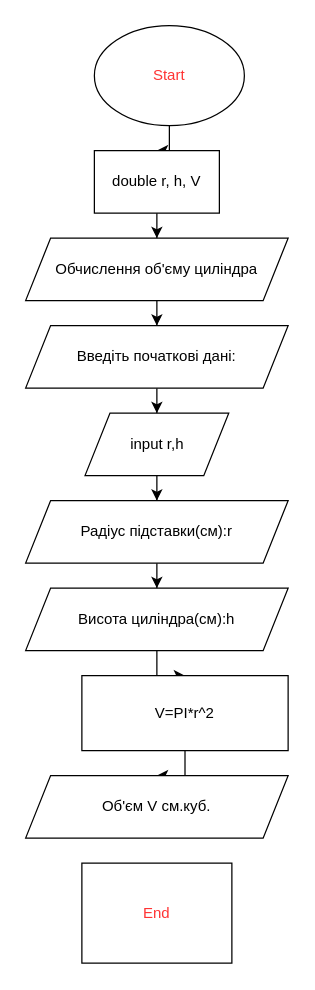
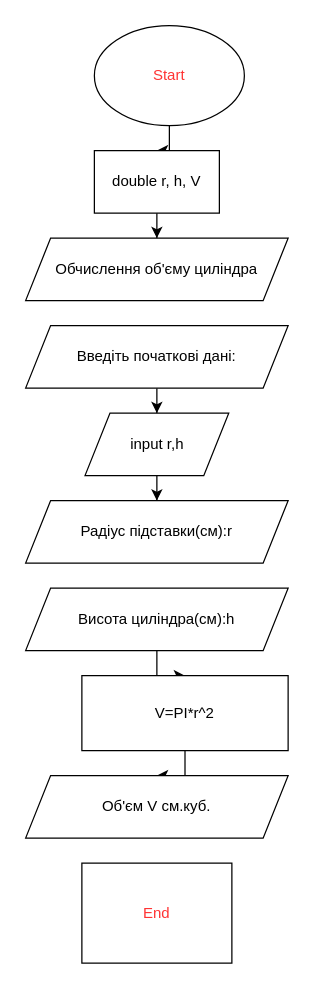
edge "Обчислення об'єму циліндра" -> "Введіть початкові дані:": removed
edge "Радіус підставки(см):r" -> "Висота циліндра(см):h": removed
